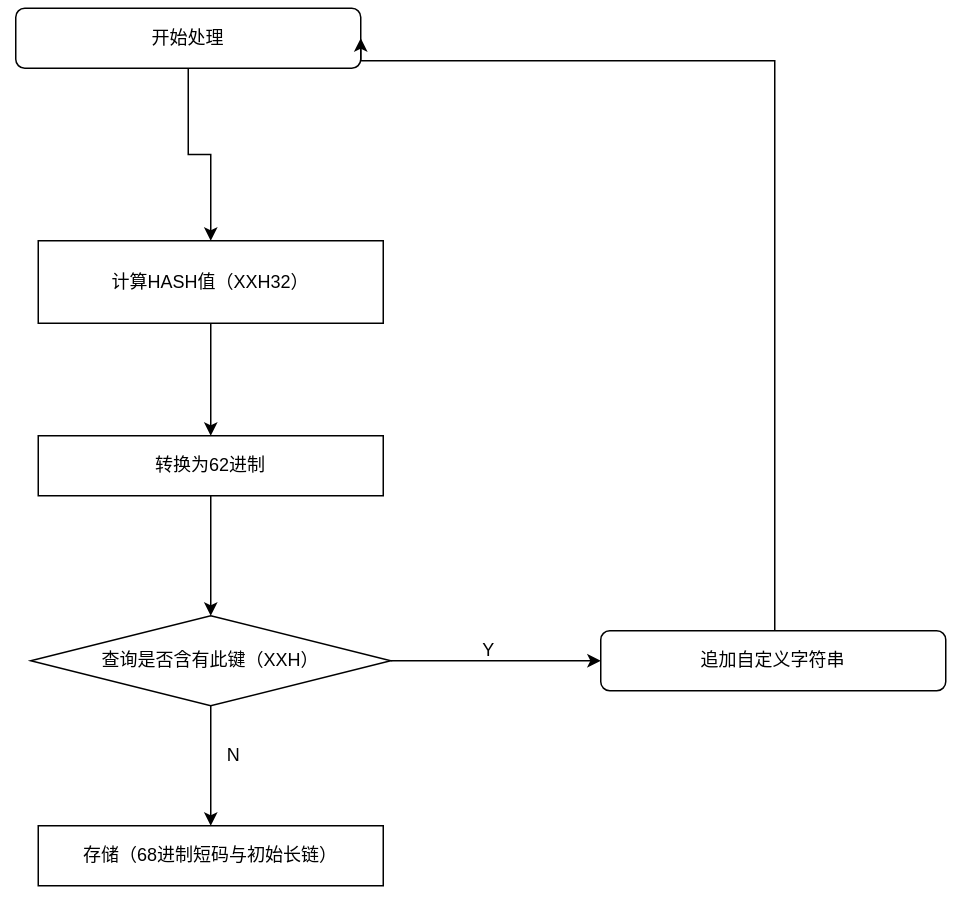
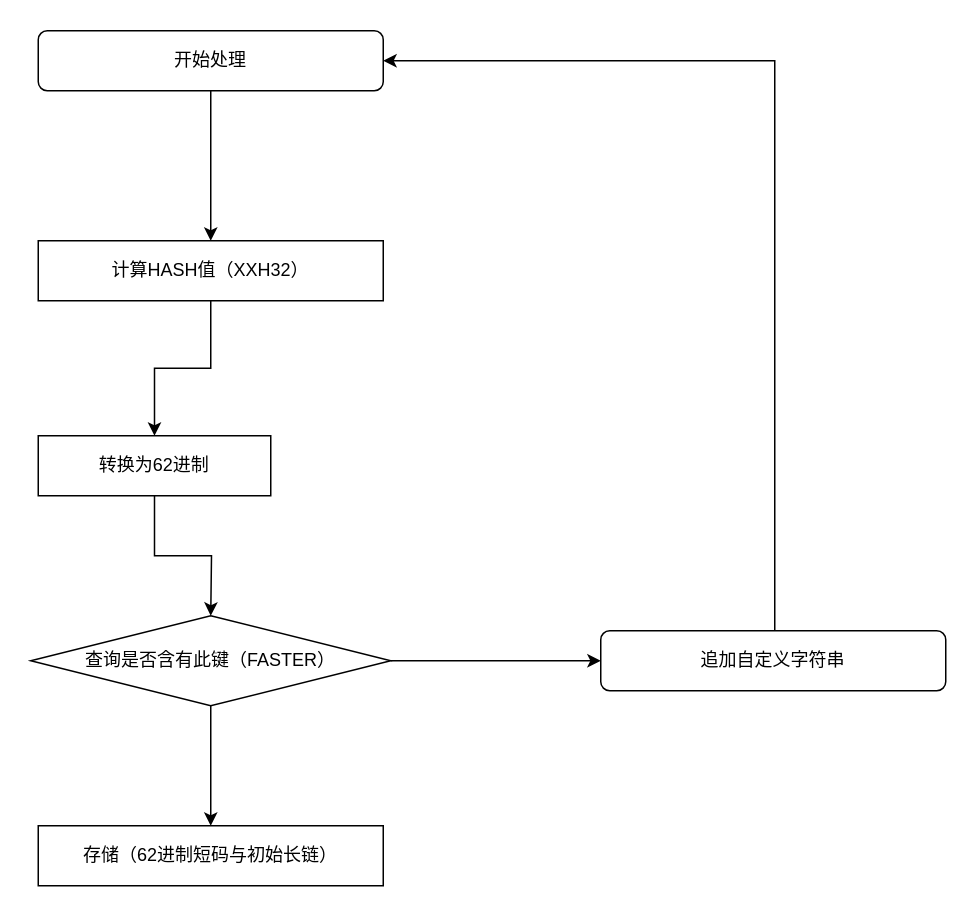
node "开始处理": moved (188, 38) -> (211, 61)
node "计算HASH值（XXH32）": size 345x83 -> 345x60
node "转换为62进制": size 345x60 -> 233x60
node "Y": removed
node "查询是否含有此键（XXH）": label "查询是否含有此键（XXH）" -> "查询是否含有此键（FASTER）"
node "N": removed
node "存储（68进制短码与初始长链）": label "存储（68进制短码与初始长链）" -> "存储（62进制短码与初始长链）"
